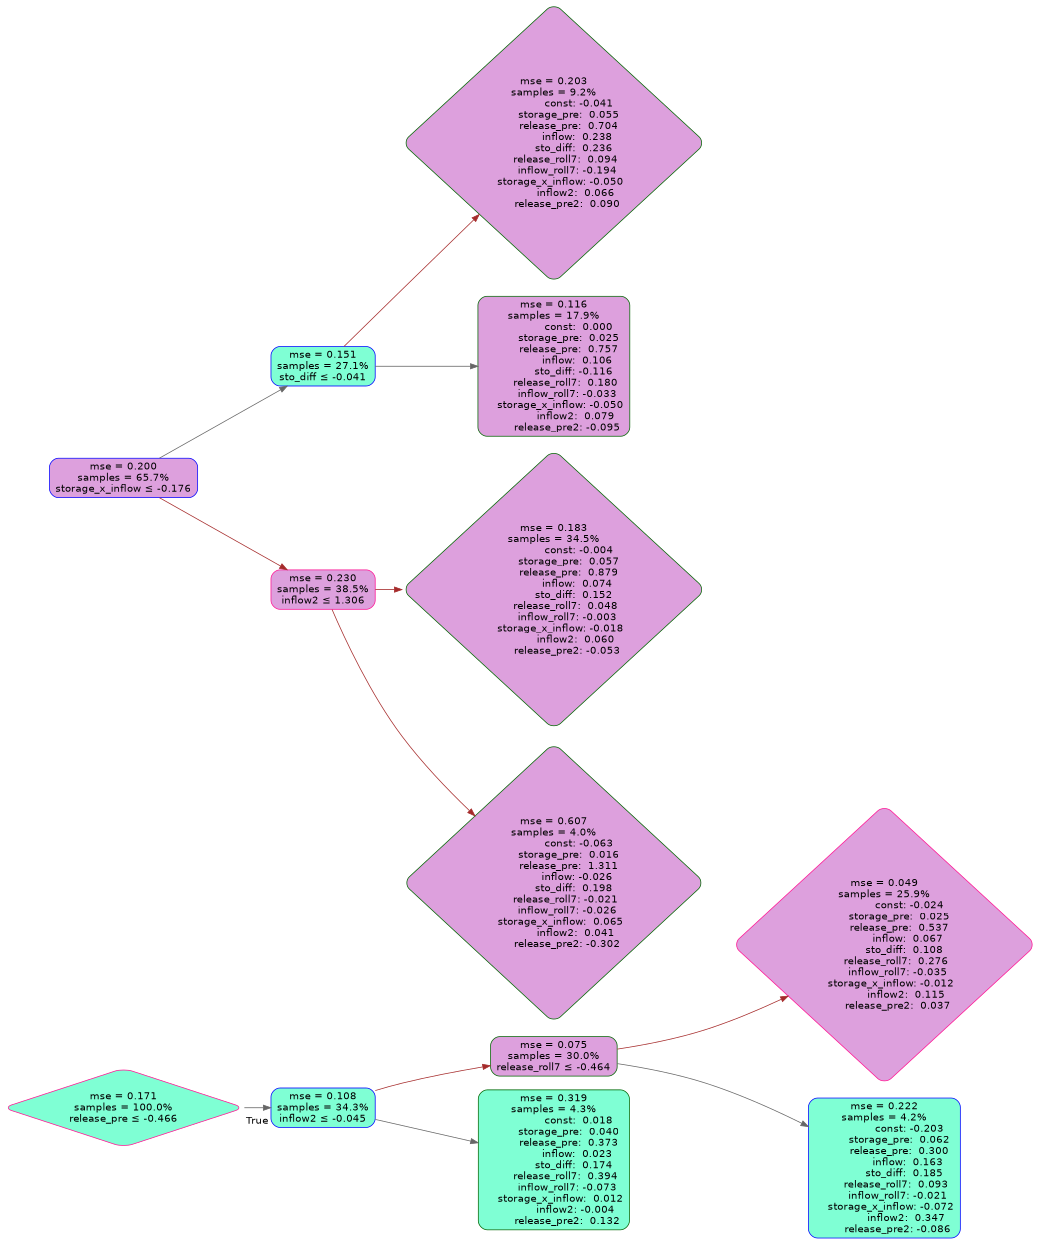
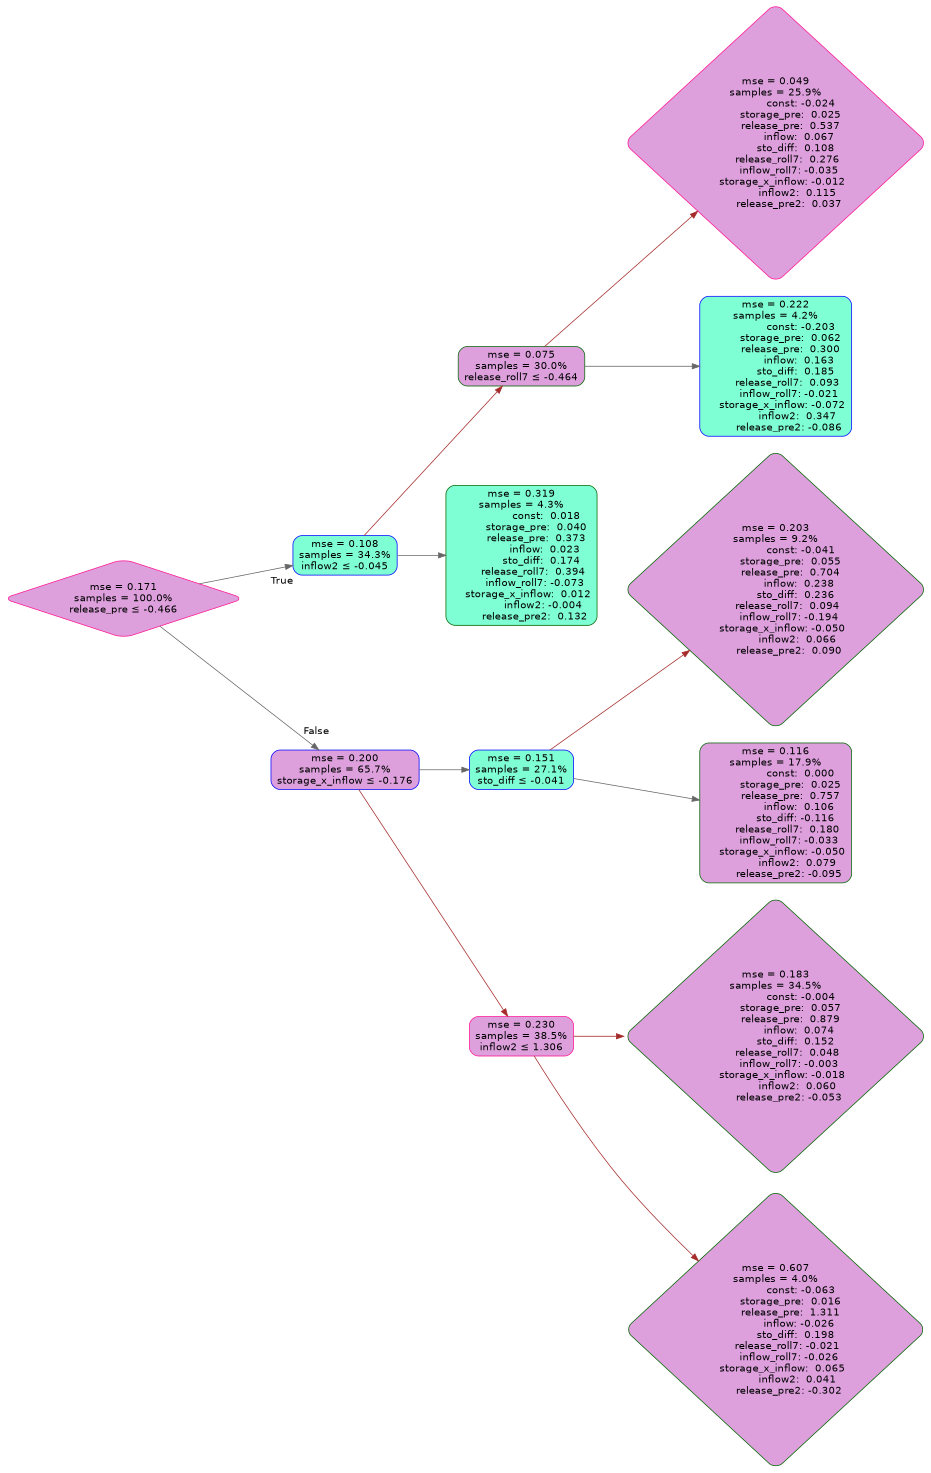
edge "mse = 0.171 samples = 100.0% release_pre ≤ -0.466" -> "mse = 0.200 samples = 65.7% storage_x_inflow ≤ -0.176": added
node "mse = 0.171 samples = 100.0% release_pre ≤ -0.466": fillcolor aquamarine -> plum
